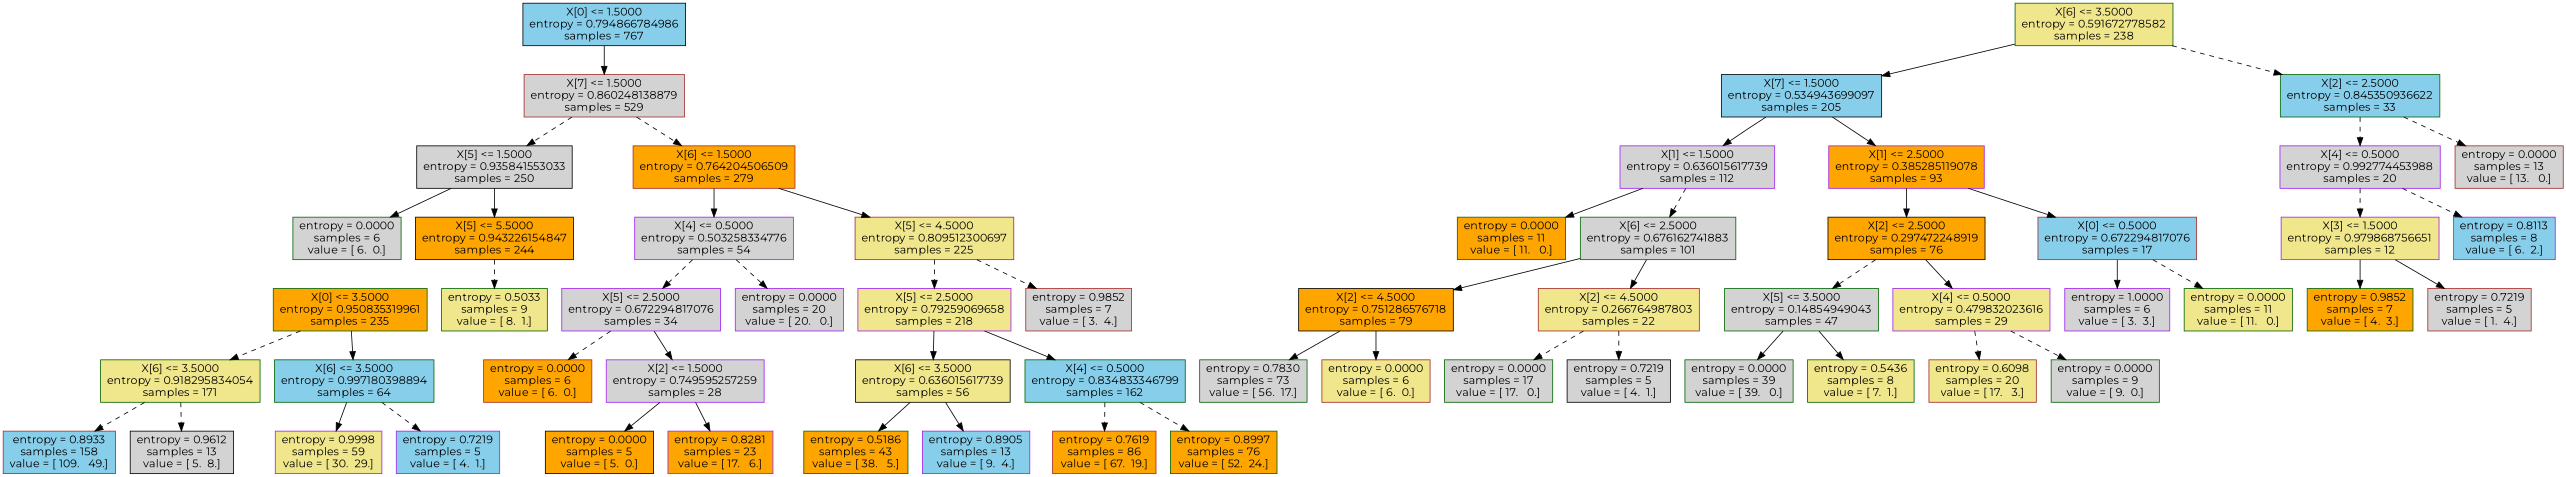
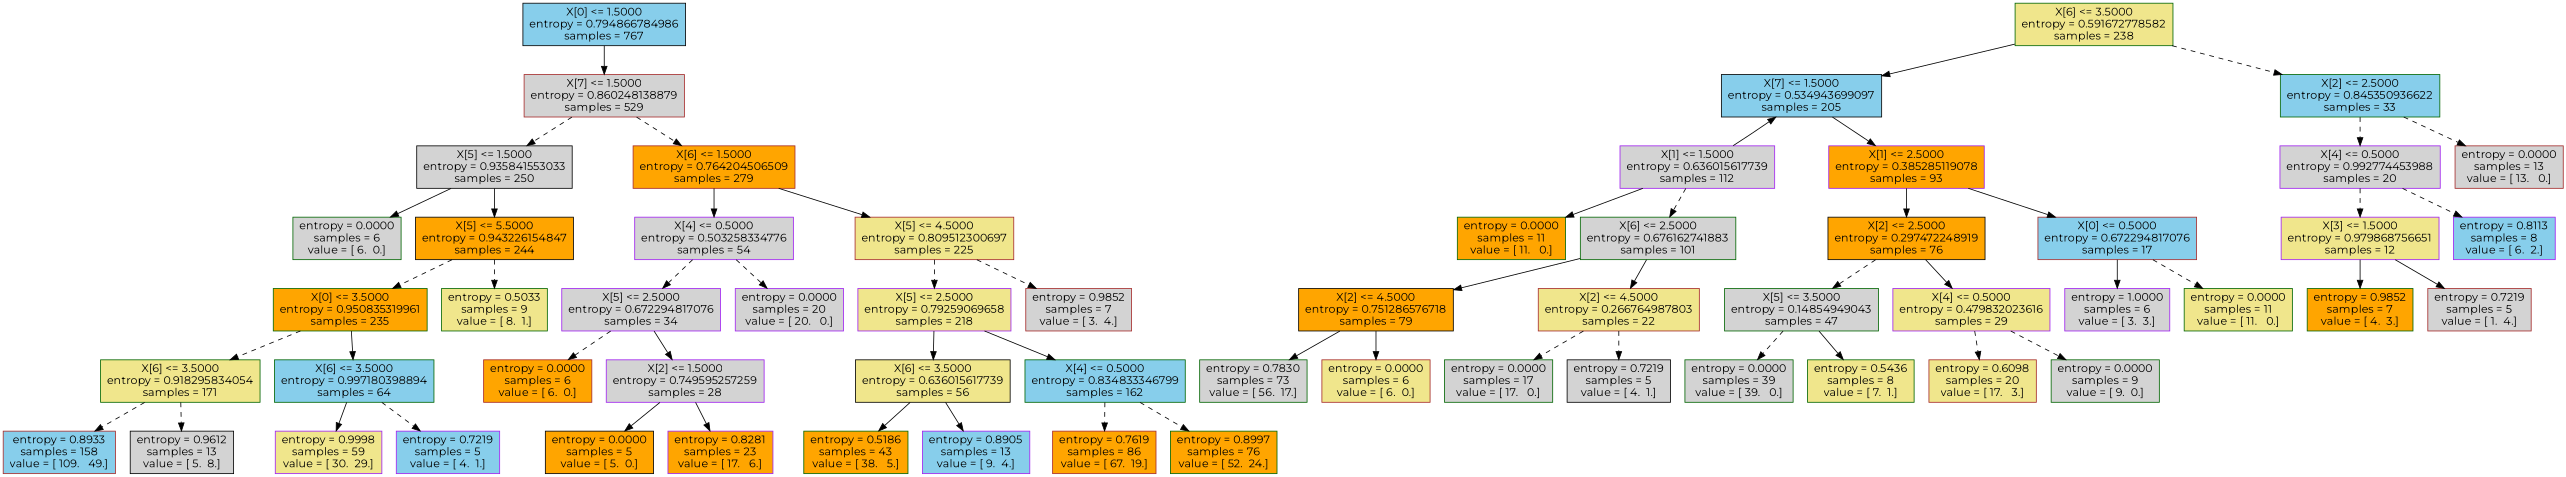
edge "X[7] <= 1.5000 entropy = 0.534943699097 samples = 205" -> "X[1] <= 1.5000 entropy = 0.636015617739 samples = 112": reversed
edge "X[5] <= 5.5000 entropy = 0.943226154847 samples = 244" -> "X[0] <= 3.5000 entropy = 0.950835319961 samples = 235": added
edge "X[5] <= 3.5000 entropy = 0.14854949043 samples = 47" -> "entropy = 0.0000 samples = 39 value = [ 39.   0.]": style solid -> dashed
